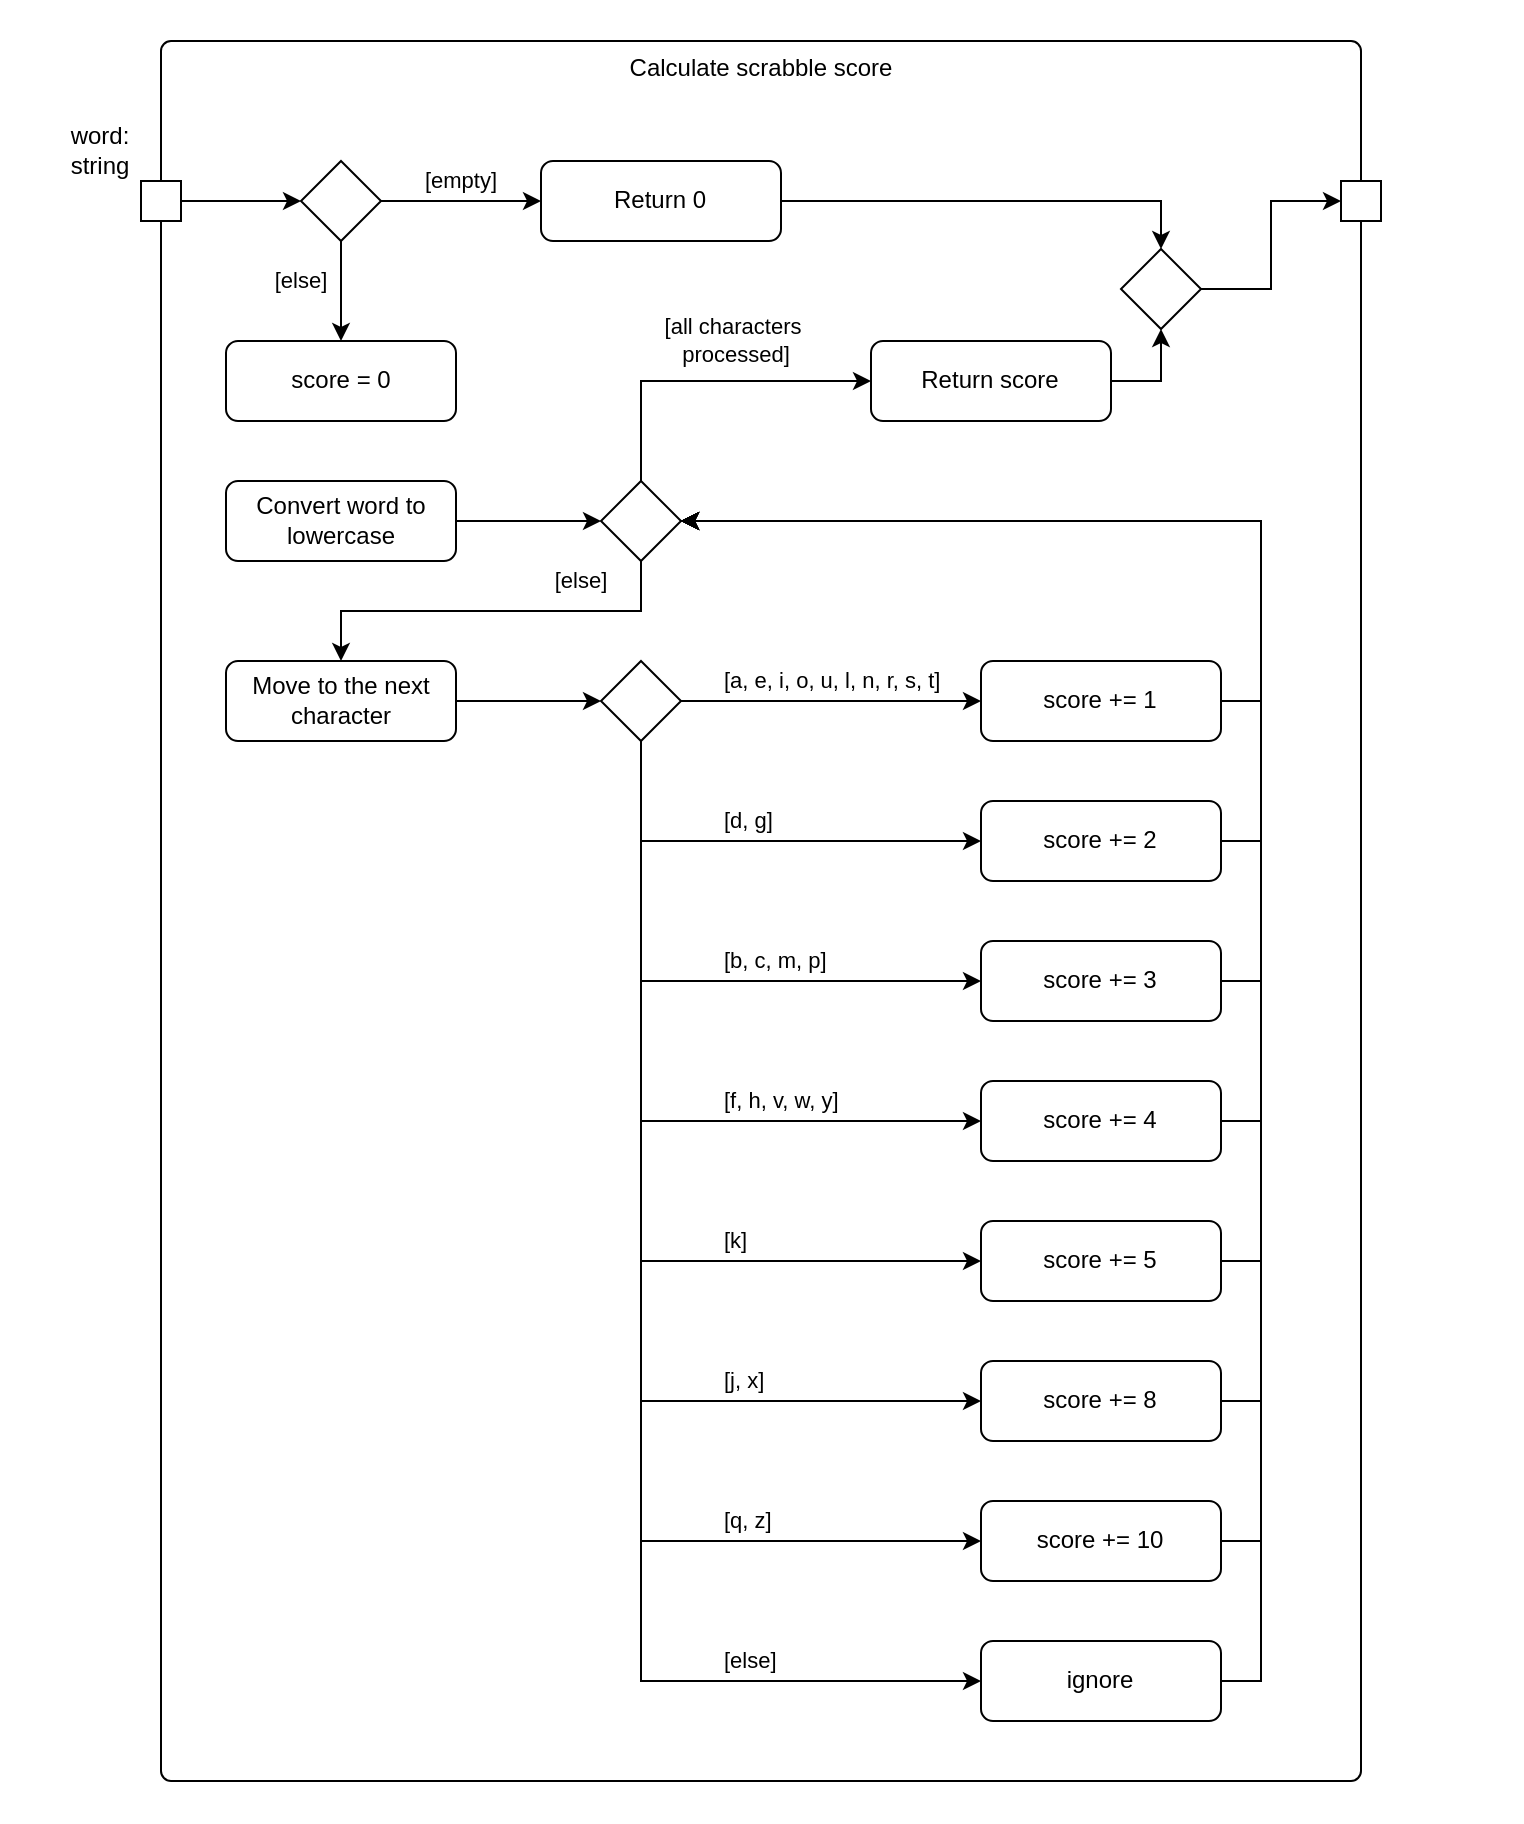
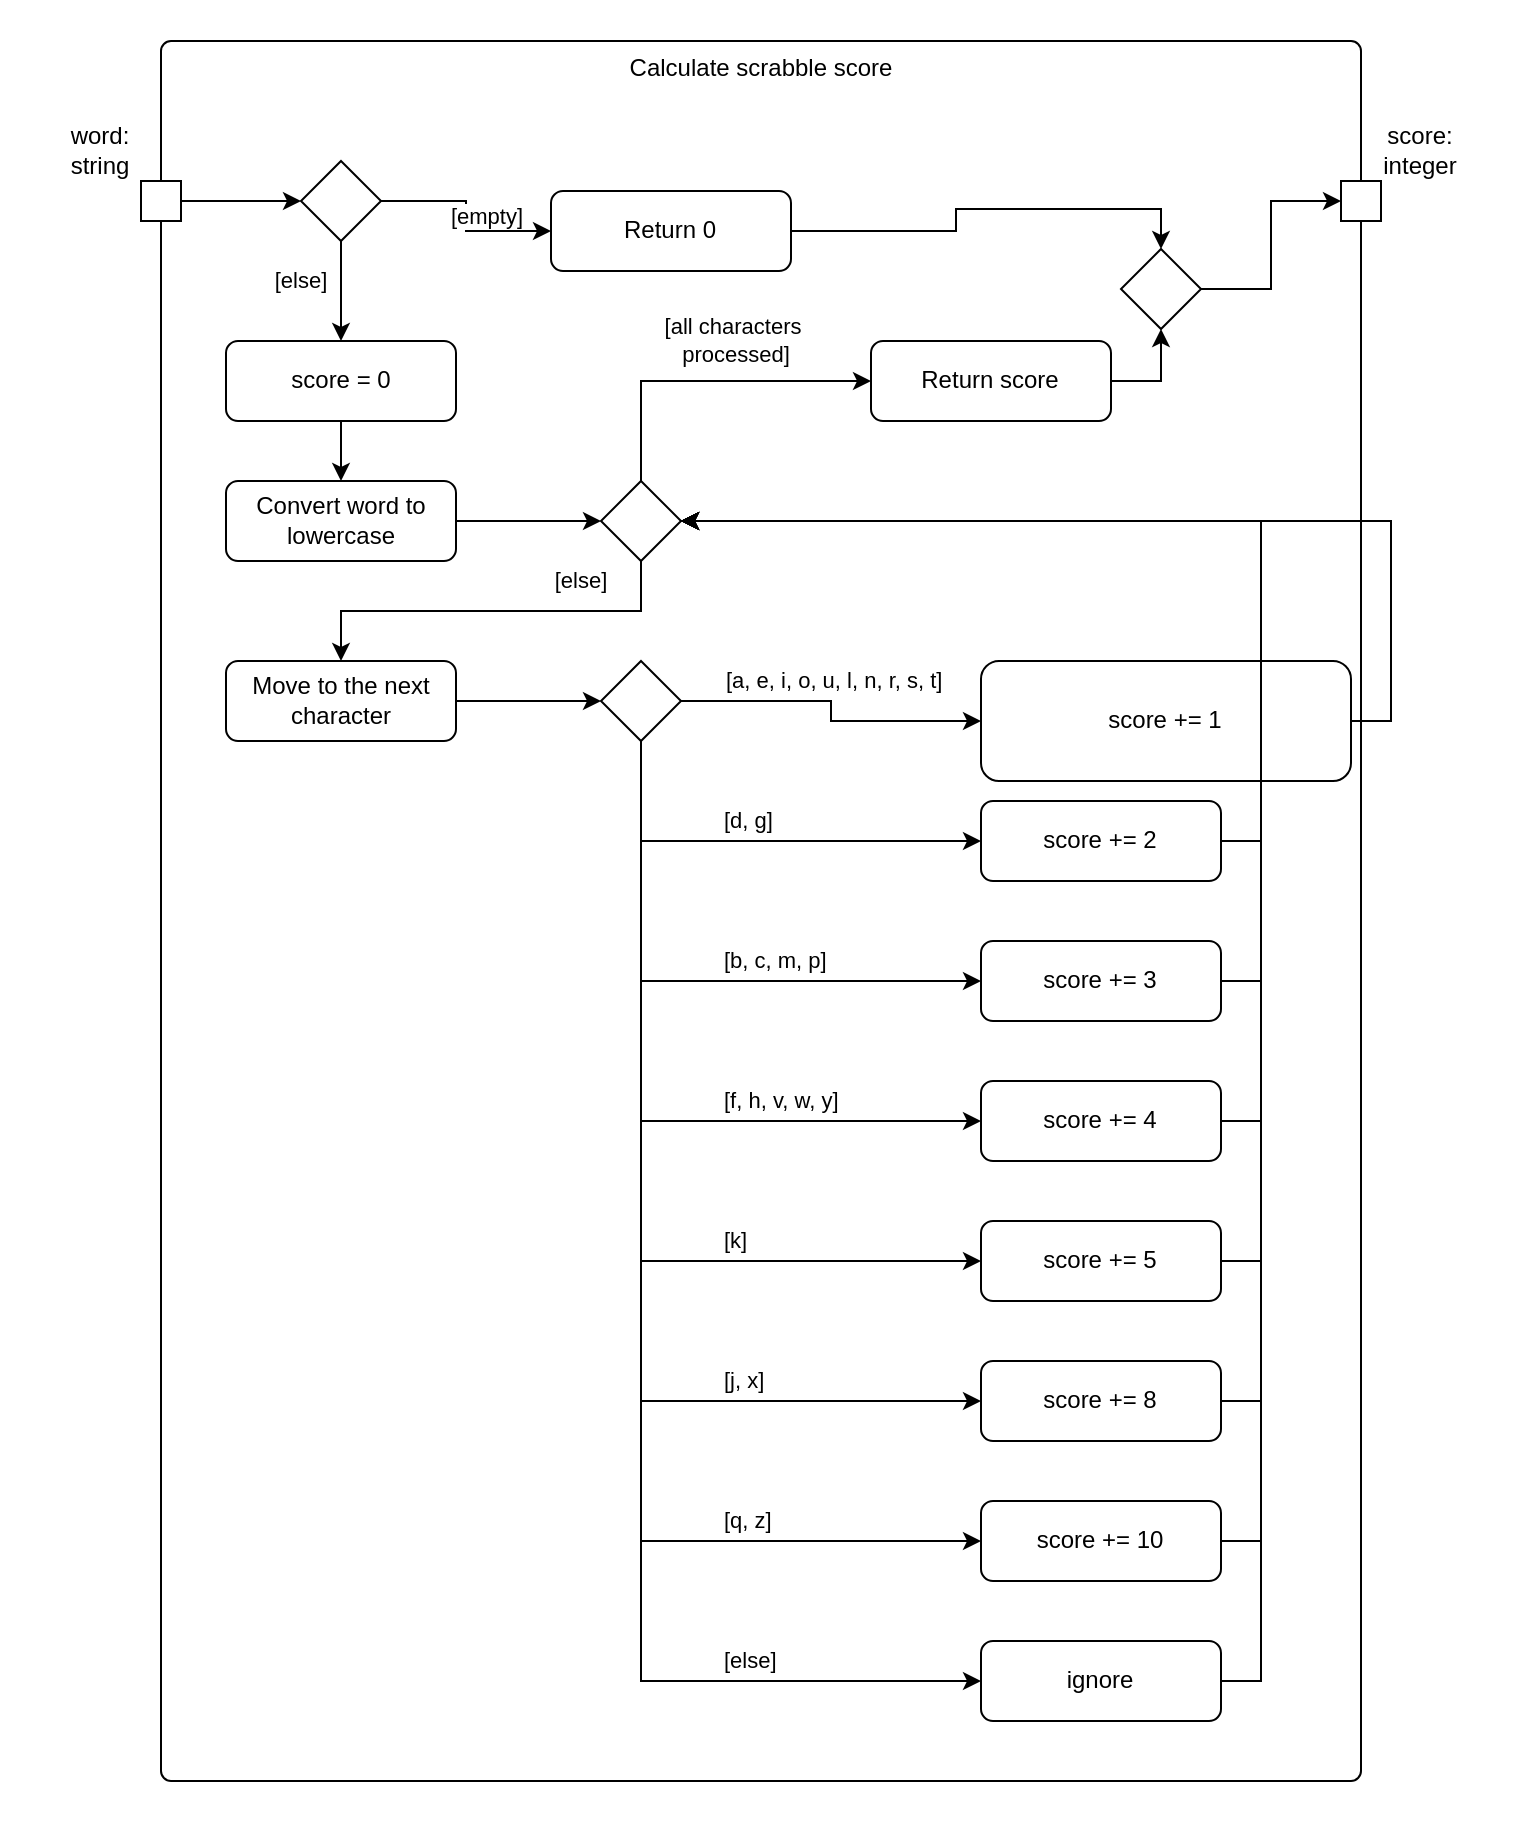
node "score: integer": added
node "Return 0": moved (661, 201) -> (671, 231)
edge "score = 0" -> "Convert word to lowercase": added
node "score += 1": size 240x80 -> 370x120
